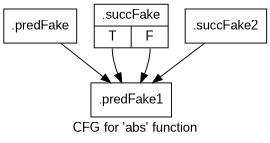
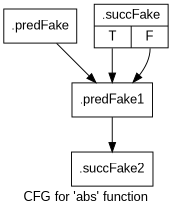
edge ".succFake2" -> ".predFake1": reversed
